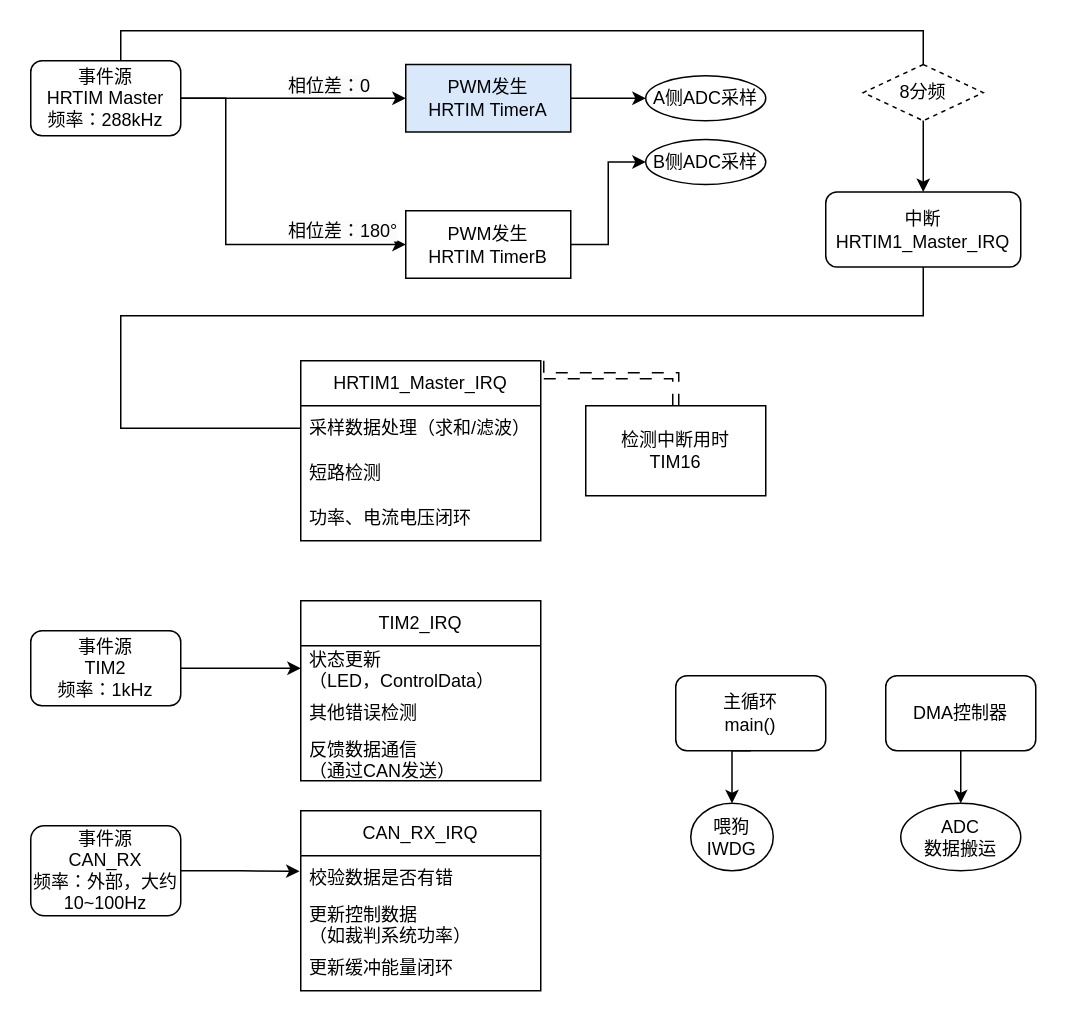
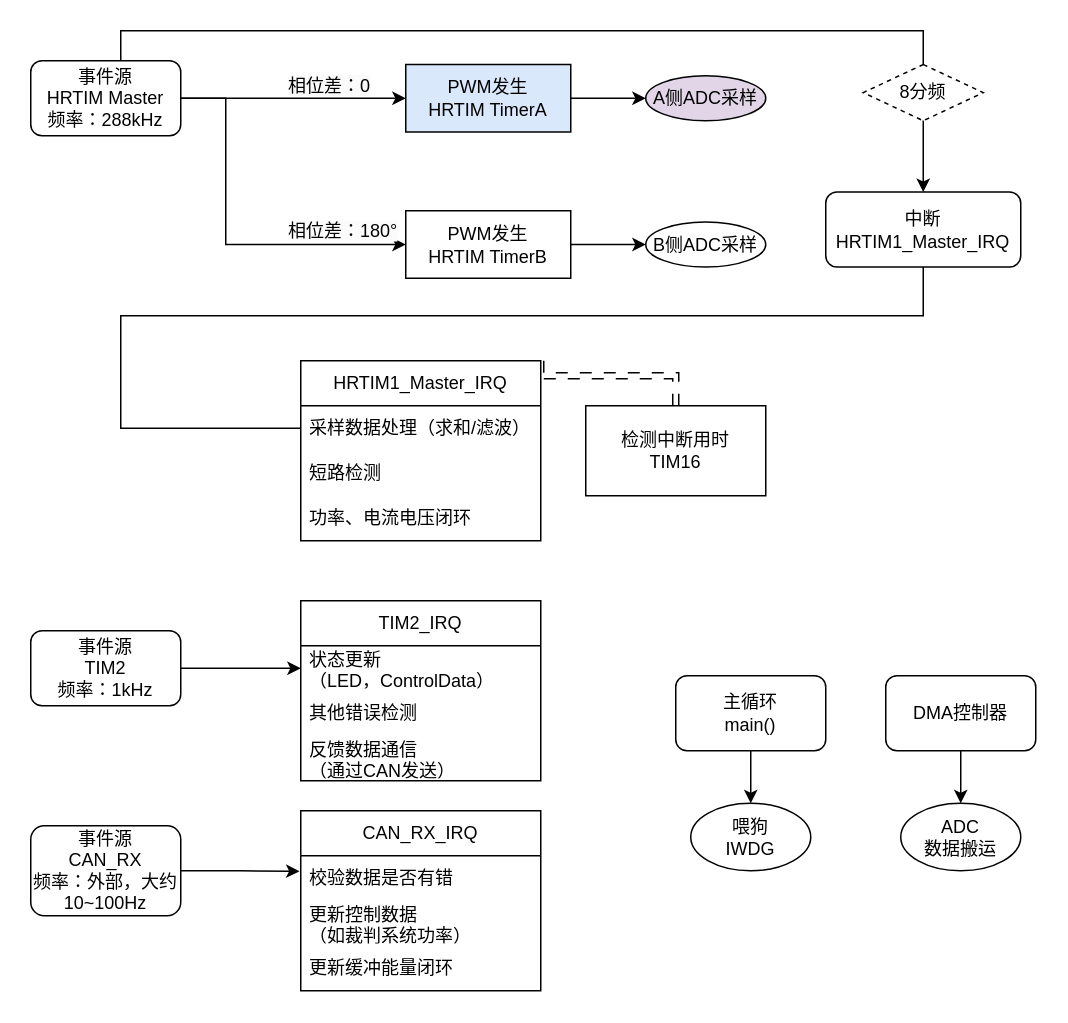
node "A侧ADC采样": fillcolor #ffffff -> #e1d5e7
node "B侧ADC采样": moved (706, 162) -> (706, 245)
node "喂狗 IWDG": size 83x68 -> 120x68
